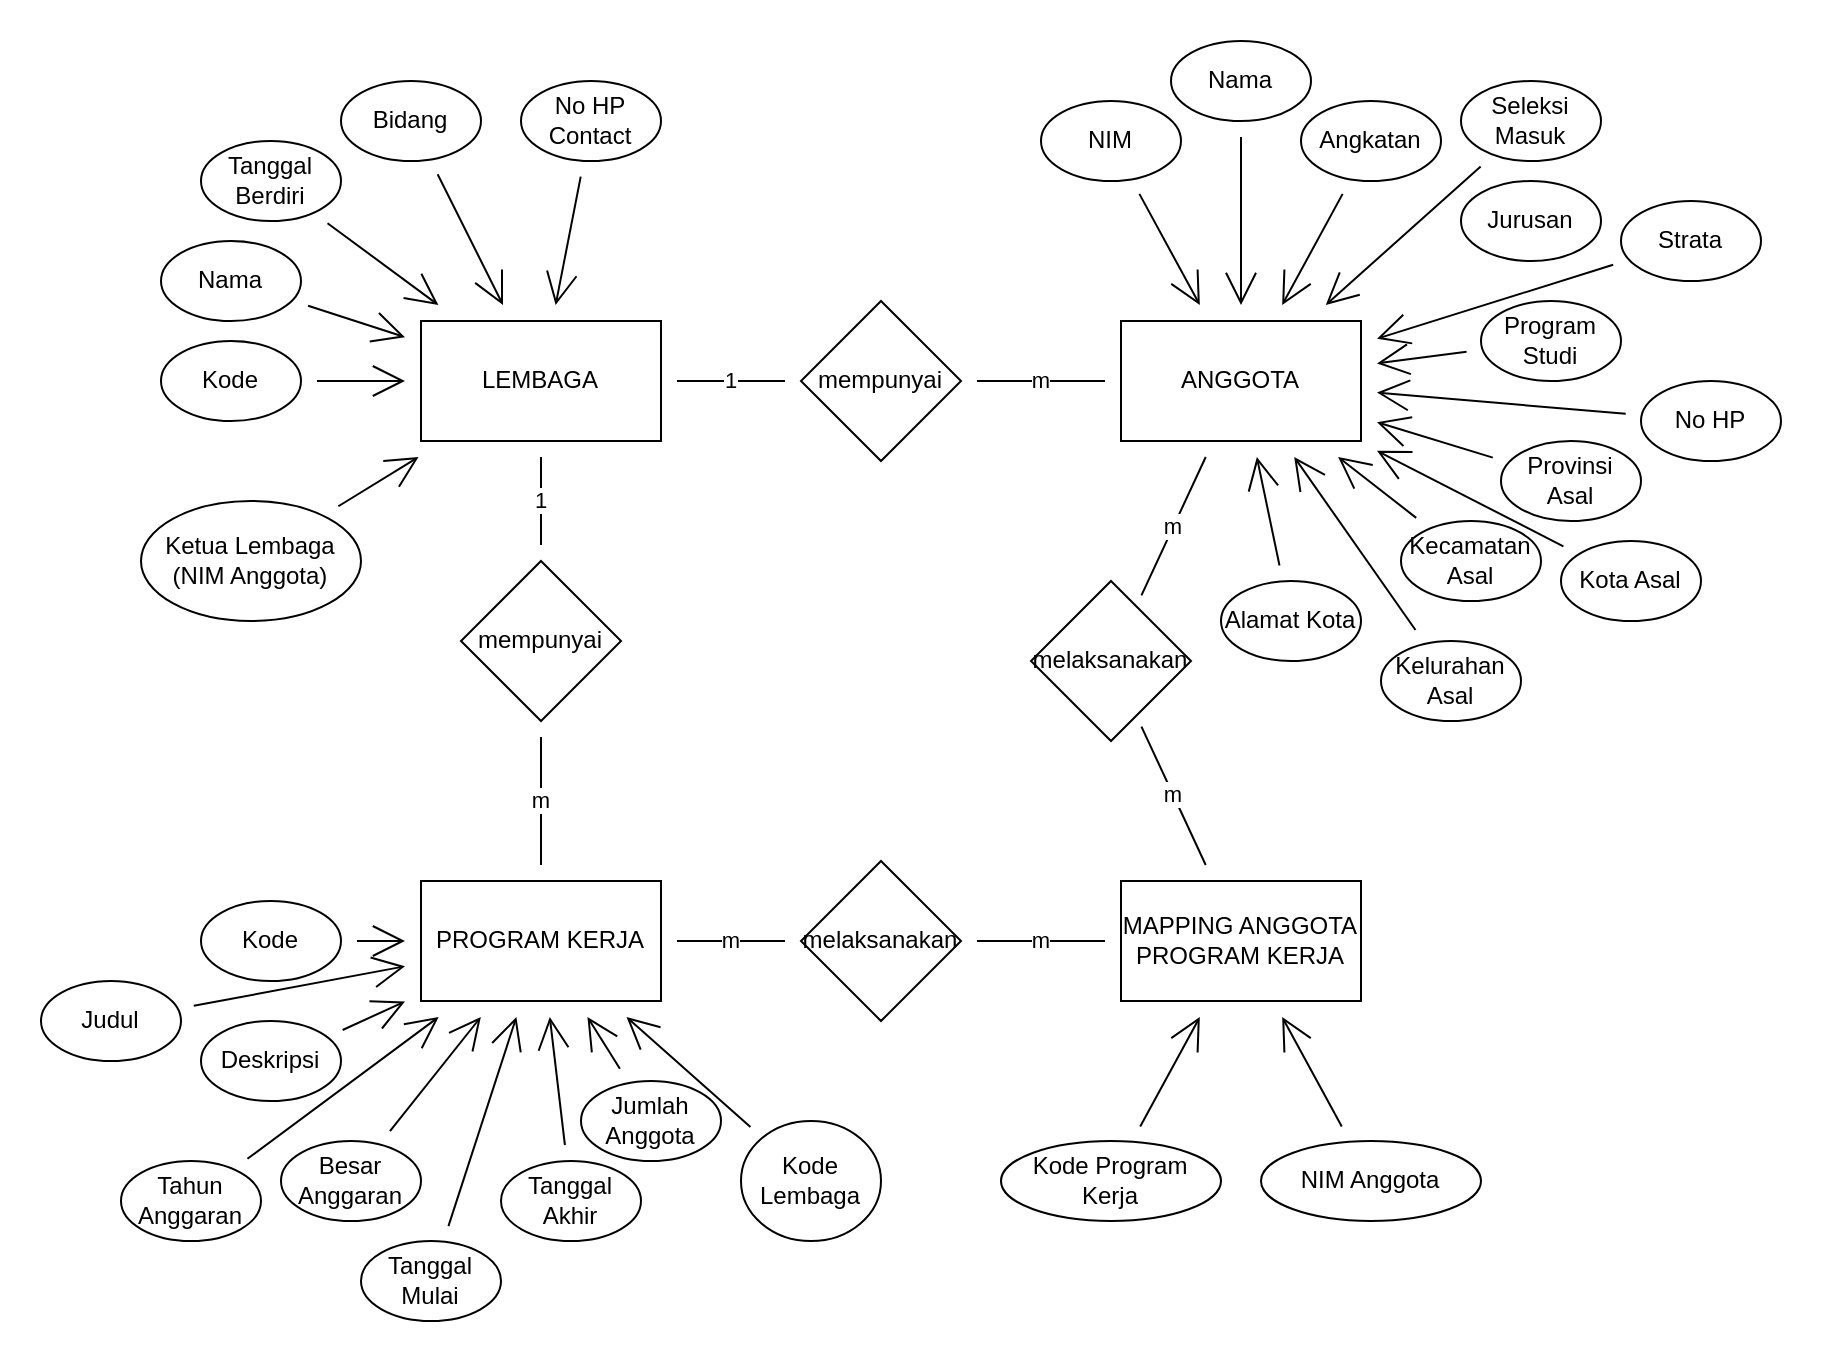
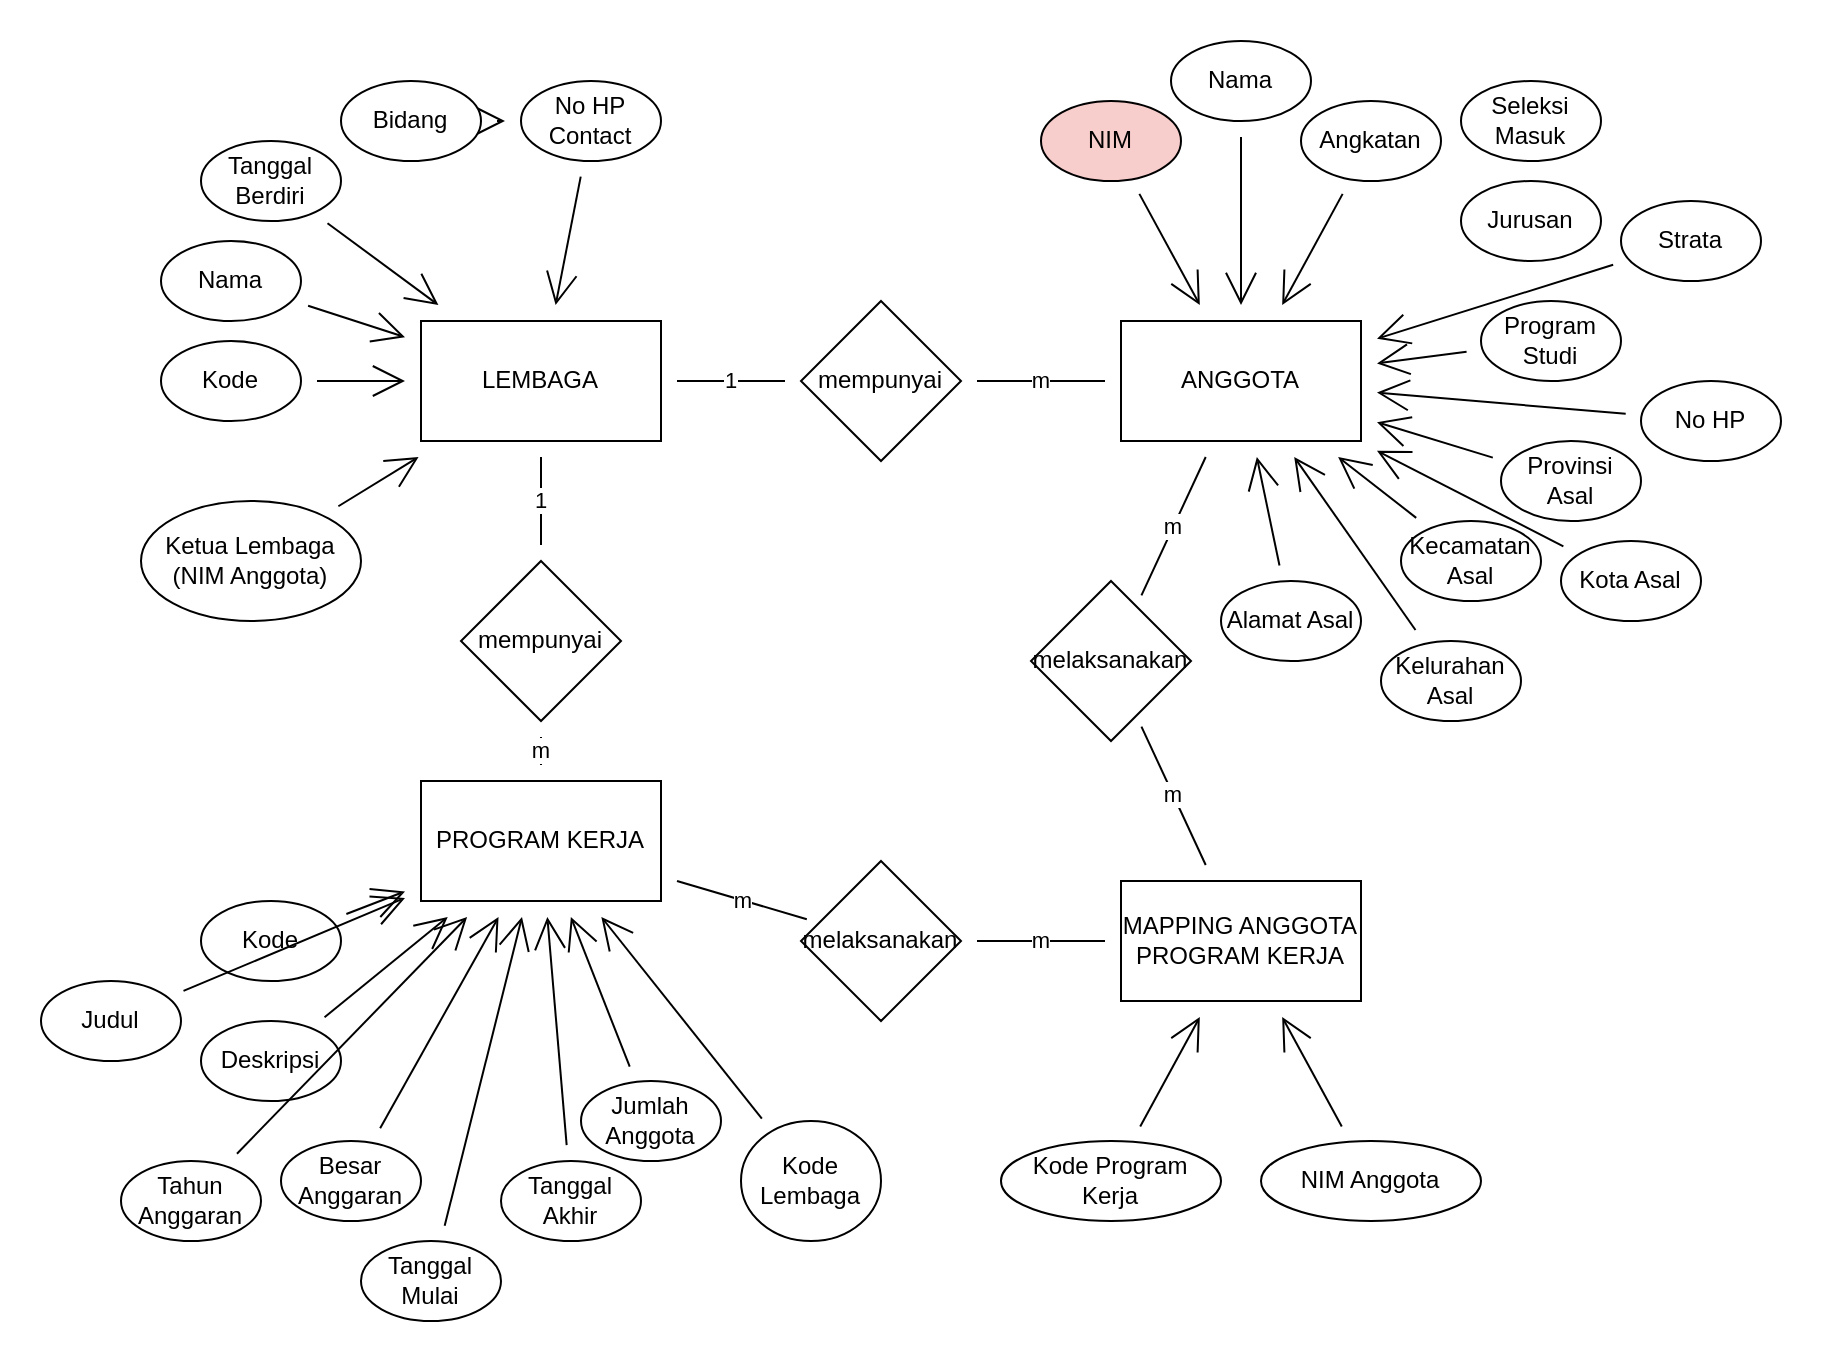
node "NIM": fillcolor #ffffff -> #f8cecc
edge "Seleksi Masuk" -> "ANGGOTA": removed
edge "Bidang" -> "LEMBAGA": now "Bidang" -> "No HP Contact"
node "Alamat Kota": label "Alamat Kota" -> "Alamat Asal"
node "PROGRAM KERJA": moved (541, 941) -> (541, 841)
